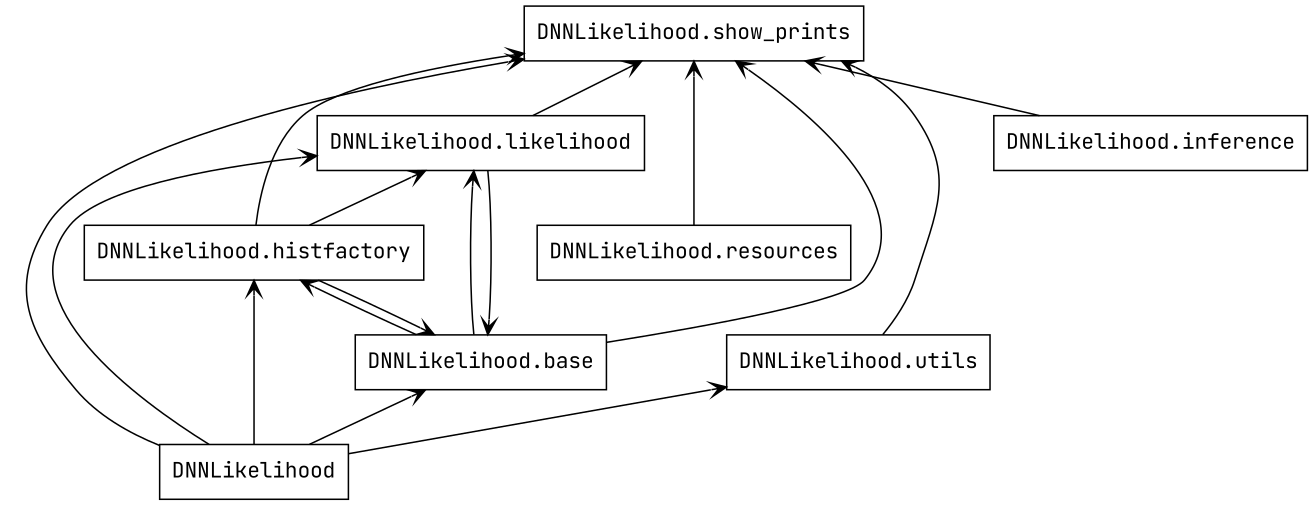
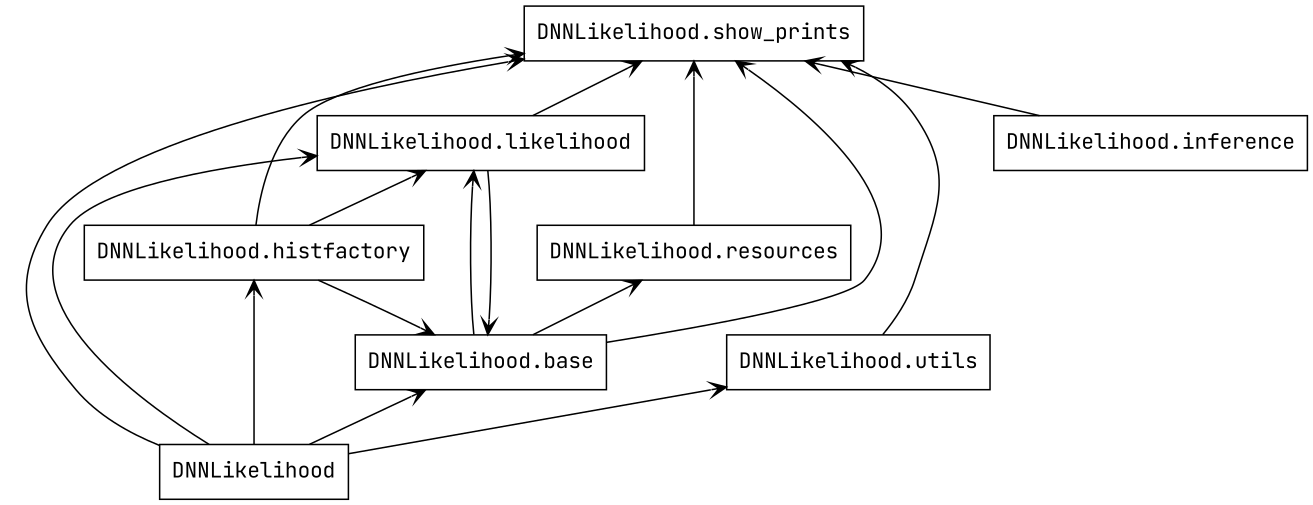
edge "DNNLikelihood.base" -> "DNNLikelihood.histfactory": now "DNNLikelihood.base" -> "DNNLikelihood.resources"
